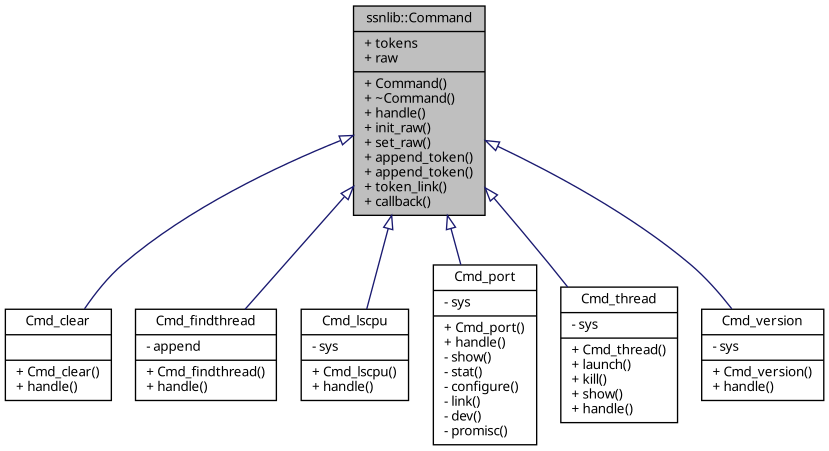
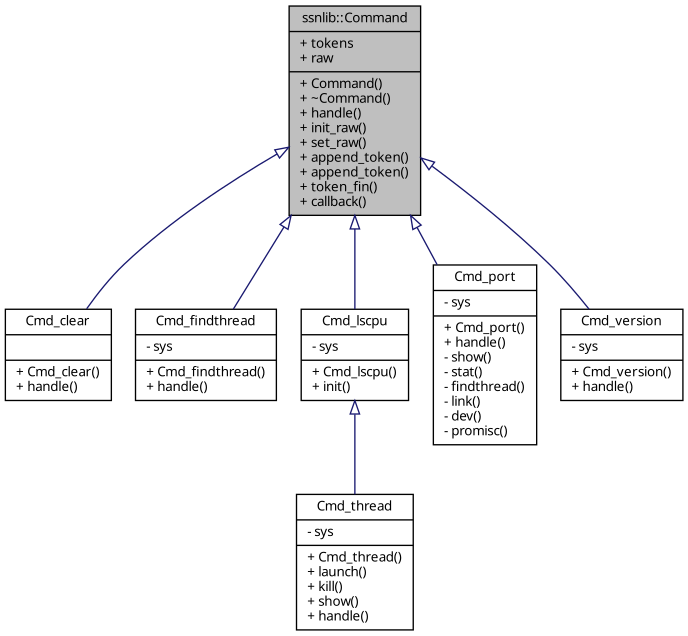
node "ssnlib::Command": text "+ token_link()" -> "+ token_fin()"
edge "Cmd_thread" -> "ssnlib::Command": now "Cmd_thread" -> "Cmd_lscpu"
node "Cmd_findthread": text "- append" -> "- sys"
node "Cmd_lscpu": text "+ handle()" -> "+ init()"
node "Cmd_port": text "- configure()" -> "- findthread()"
